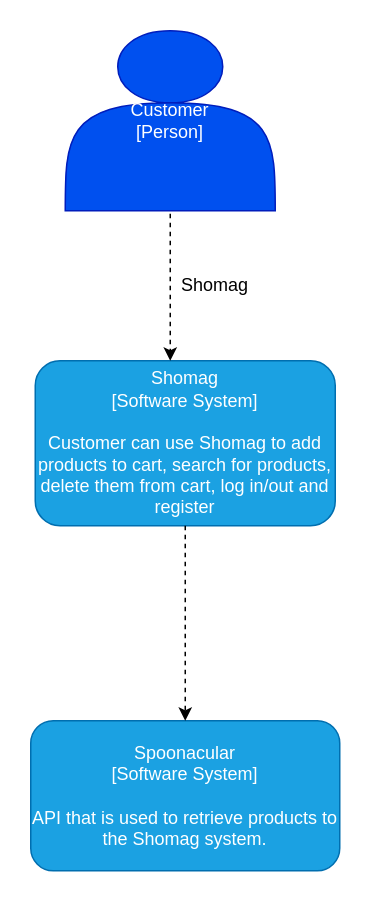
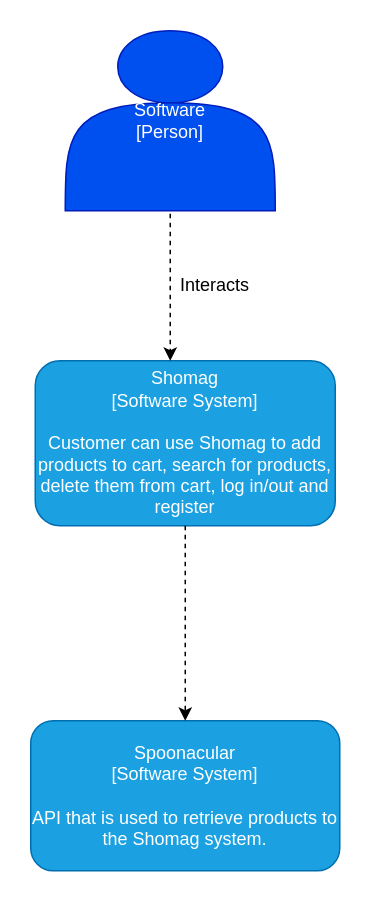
node "Customer [Person]": label "Customer [Person]" -> "Software [Person]"
node "Shomag": label "Shomag" -> "Interacts"
